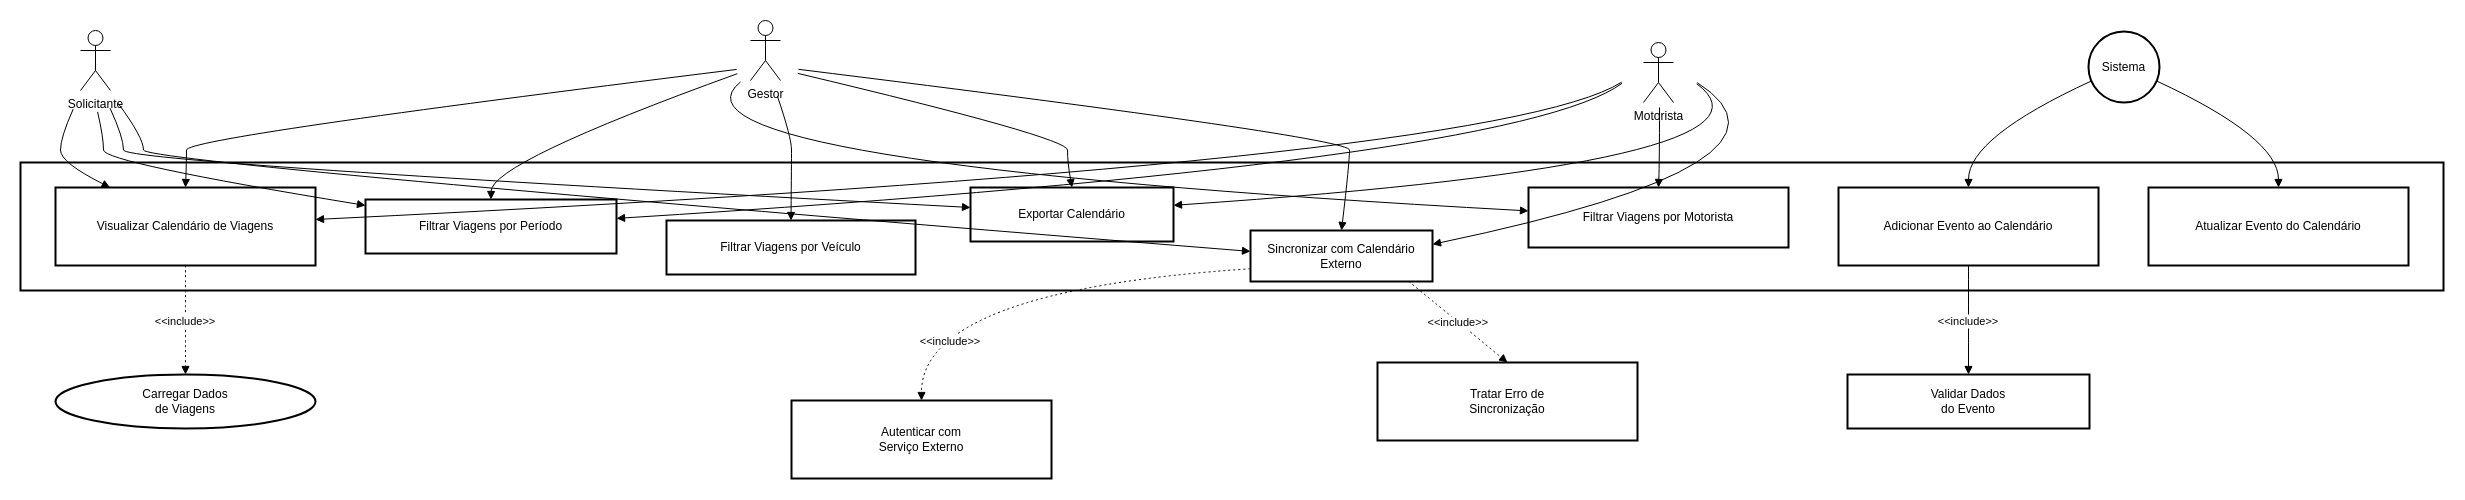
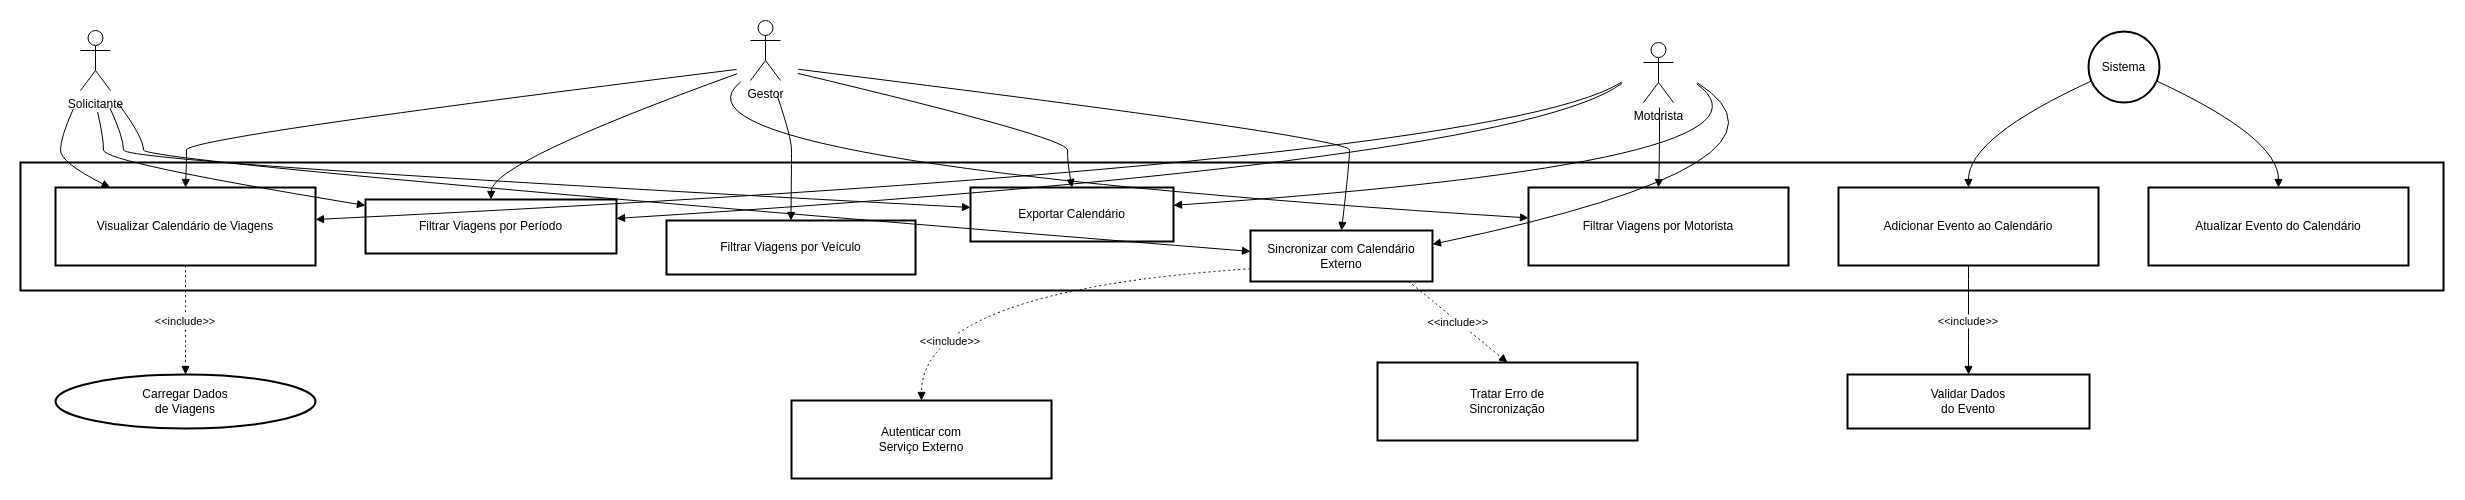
node "Filtrar Viagens por Motorista": size 260x60 -> 260x78
